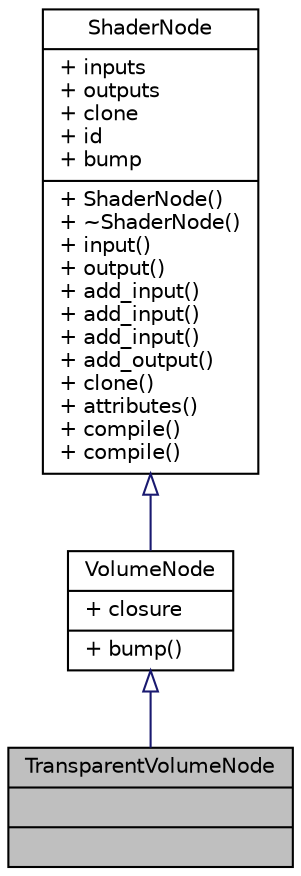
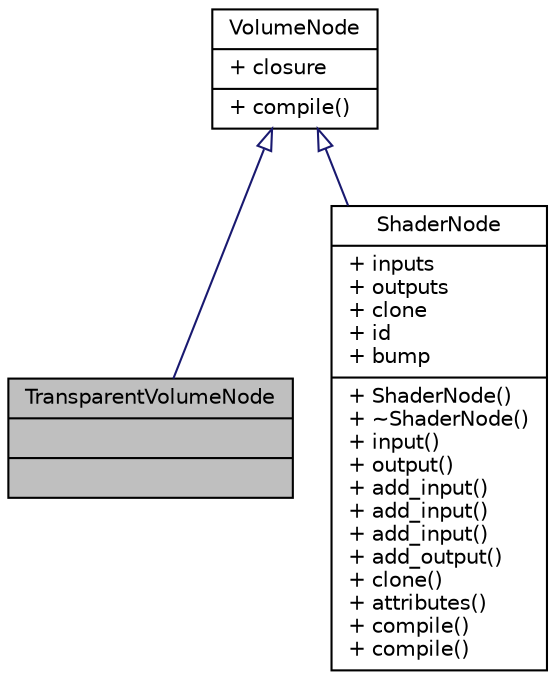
edge "VolumeNode" -> "ShaderNode": reversed
node "VolumeNode": text "+ bump()" -> "+ compile()"
